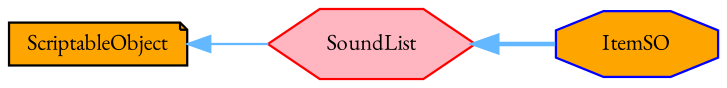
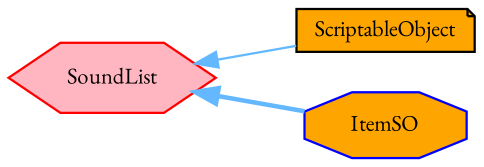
edge "SoundList" -> "ScriptableObject": reversed
